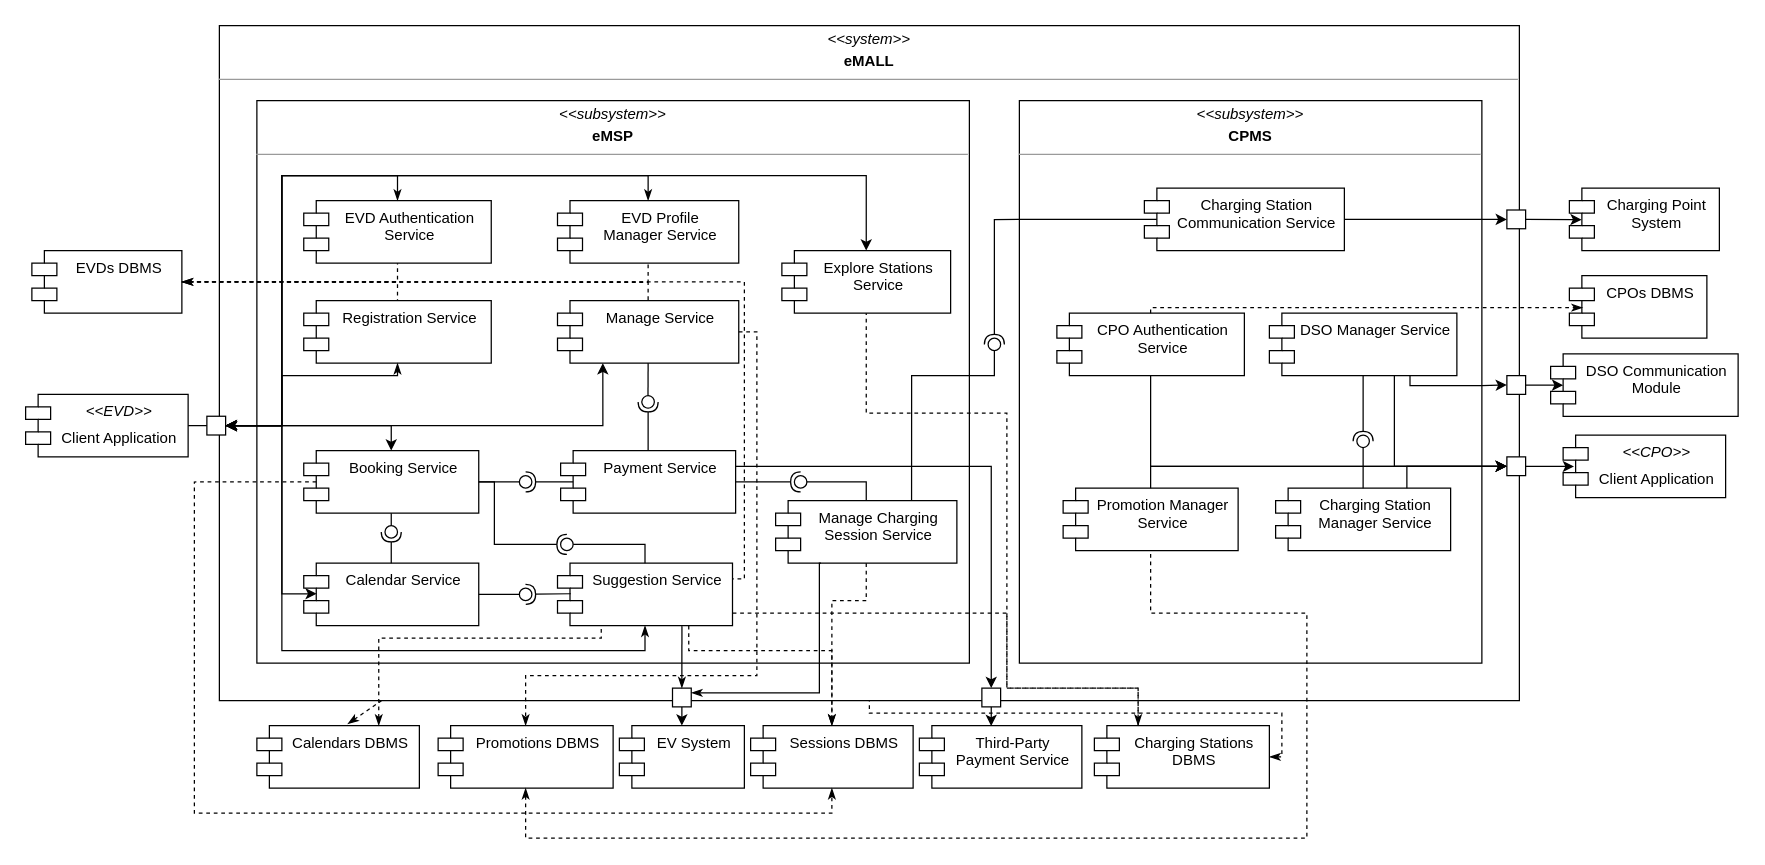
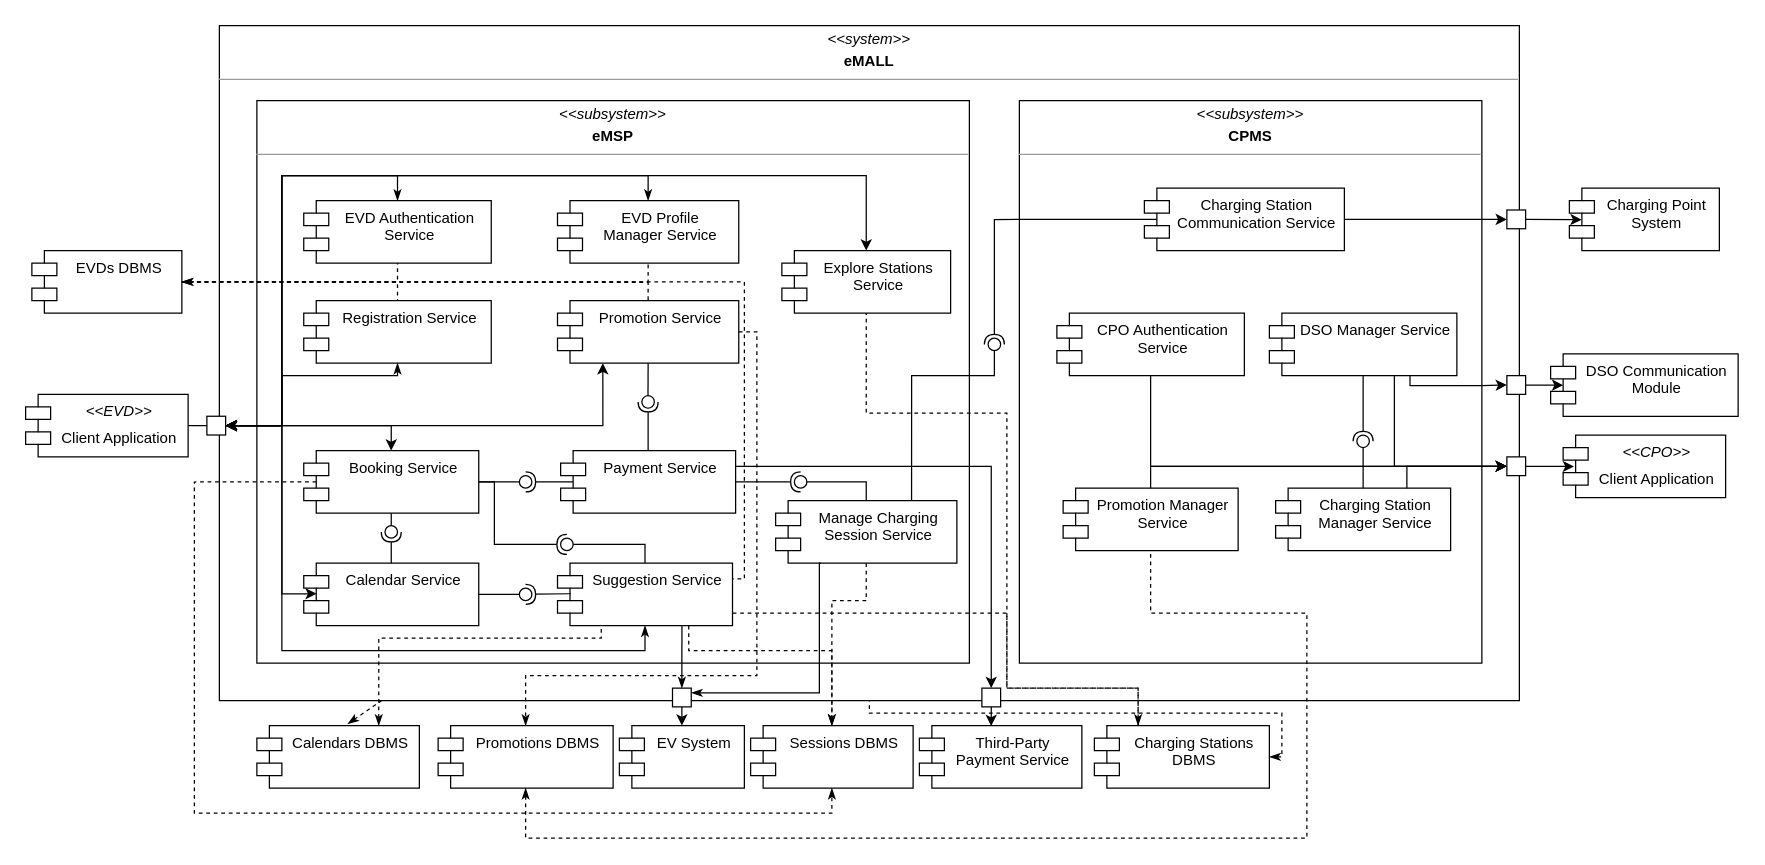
node "CPOs DBMS": removed
edge "CPO Authentication Service" -> "CPOs DBMS": removed
node "Manage Service": label "Manage Service" -> "Promotion Service"
